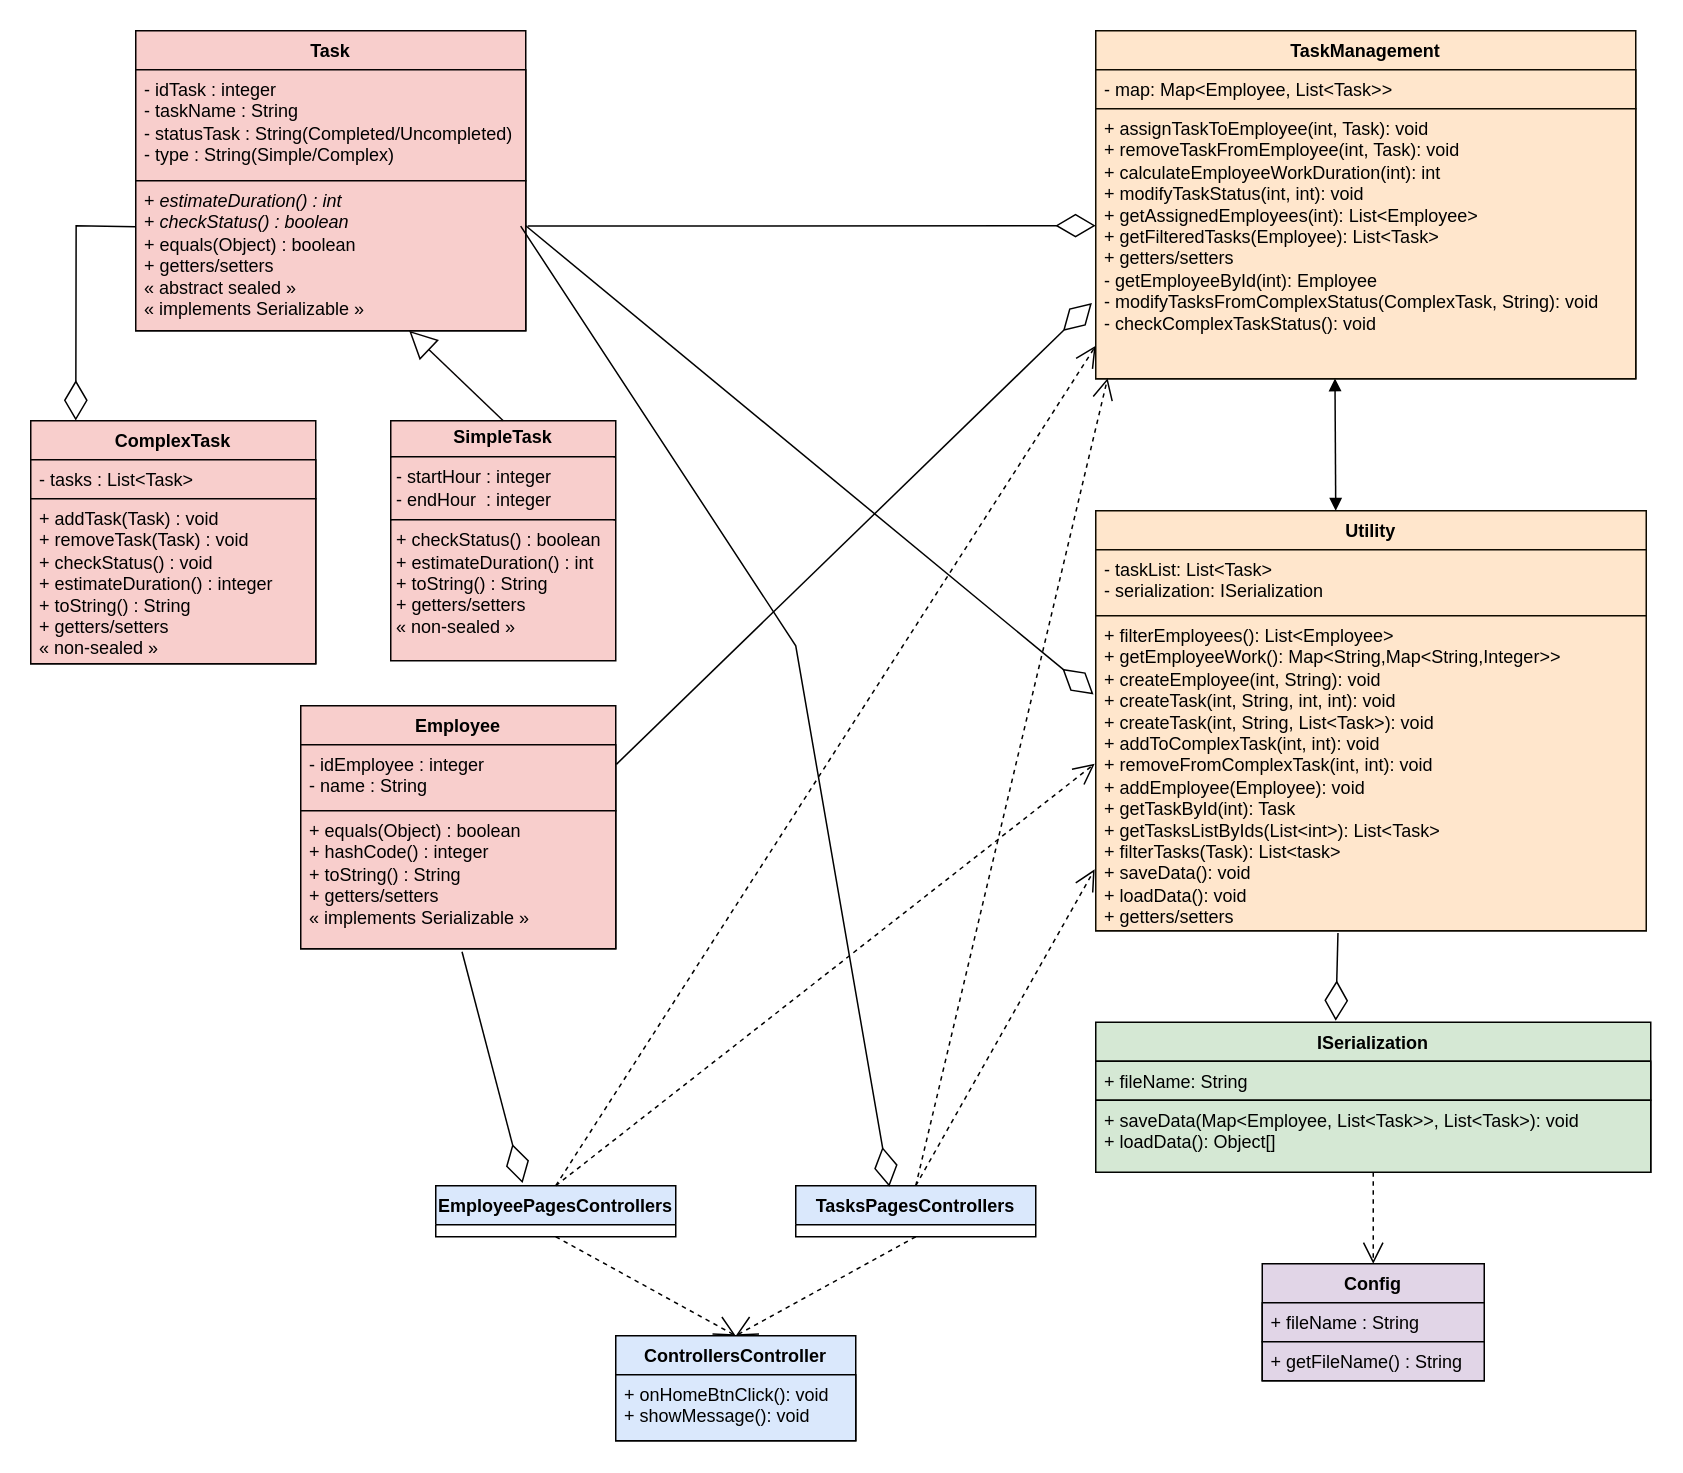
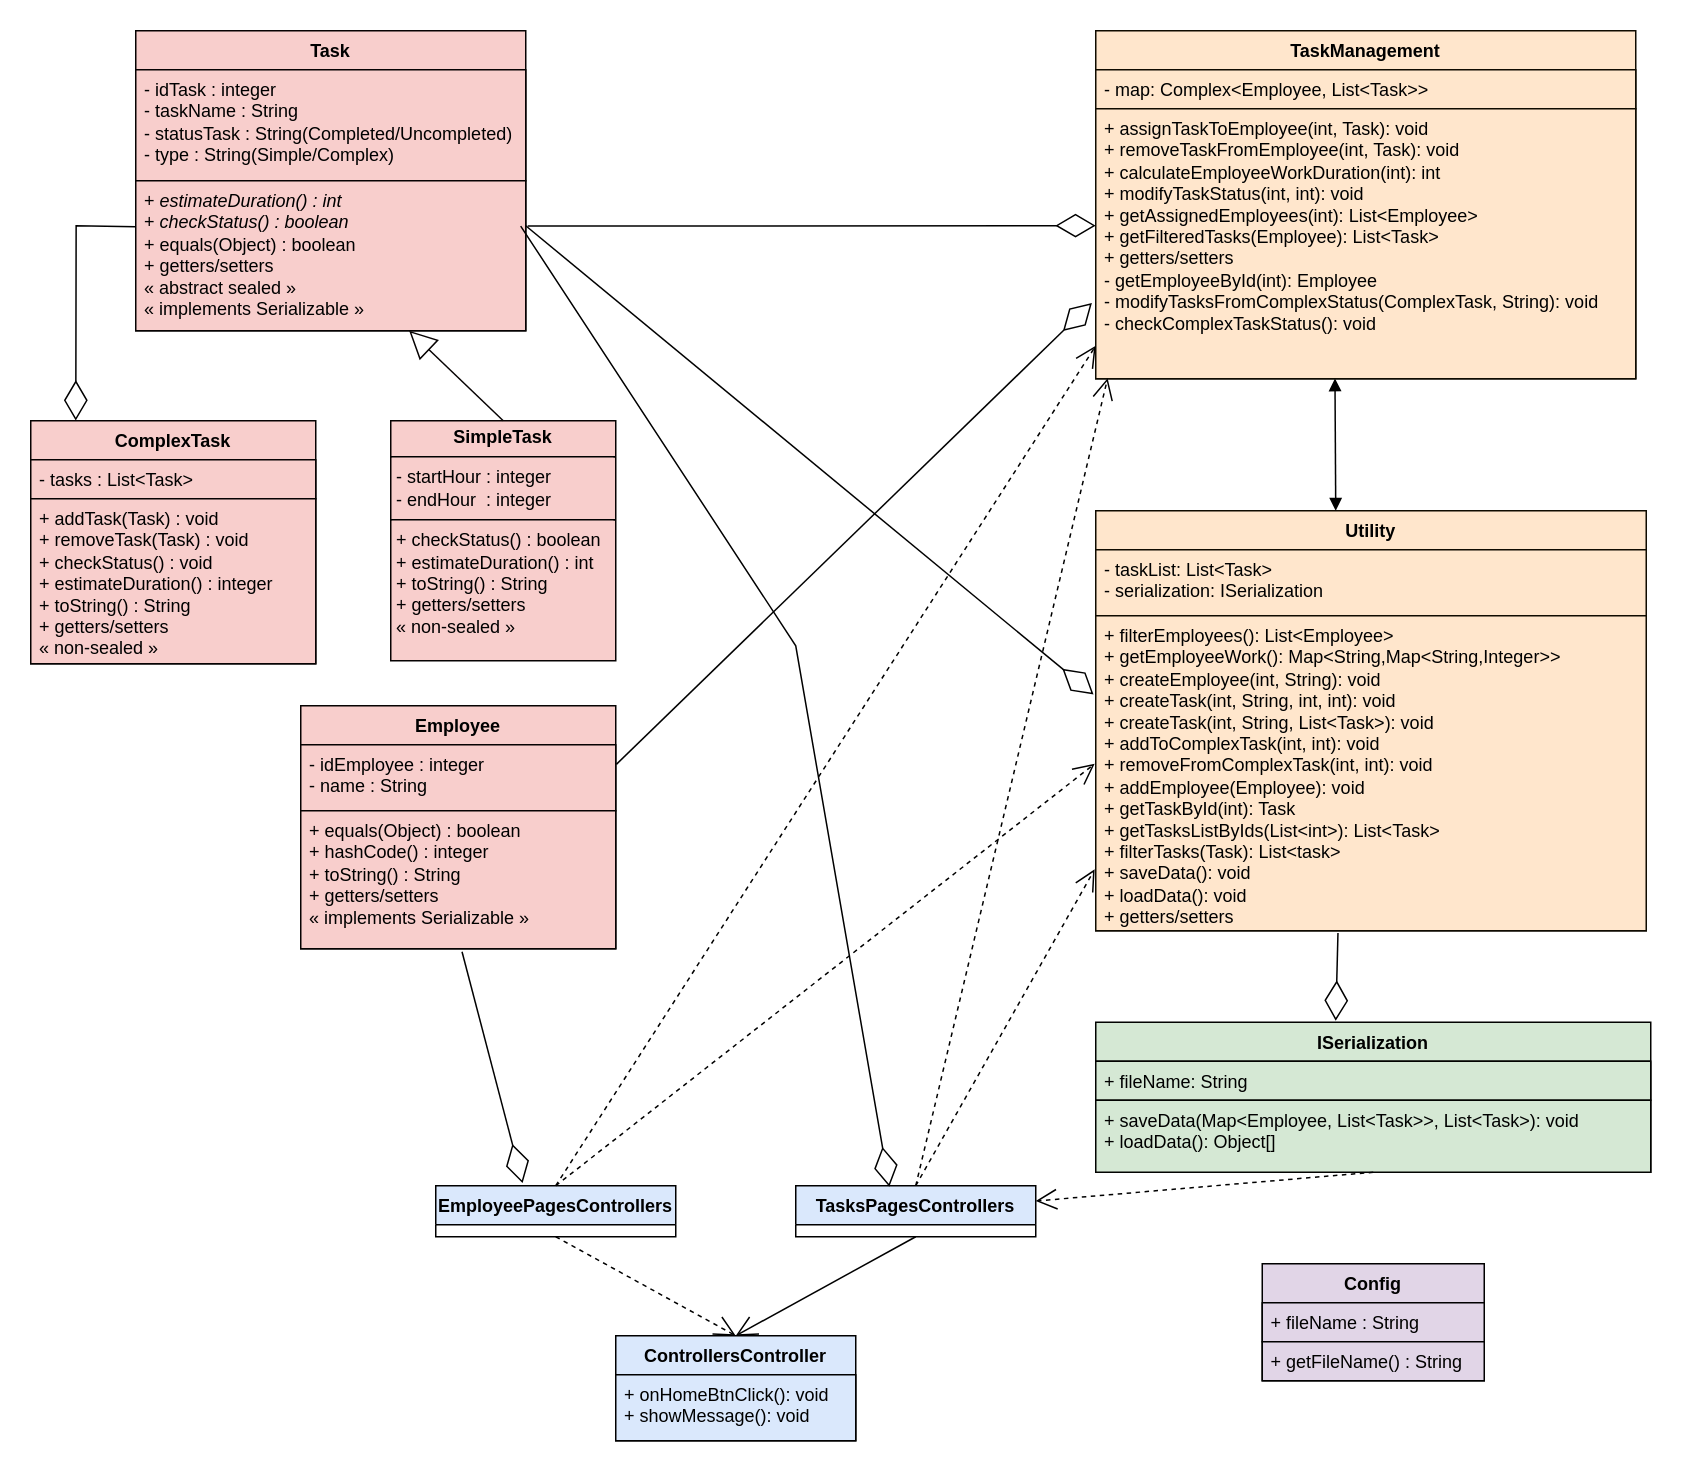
node "- map: Map<Employee, List<Task>>": label "- map: Map<Employee, List<Task>>" -> "- map: Complex<Employee, List<Task>>"
edge "ISerialization" -> "Config": now "ISerialization" -> "TasksPagesControllers"
edge "TasksPagesControllers" -> "ControllersController": style dashed -> solid
